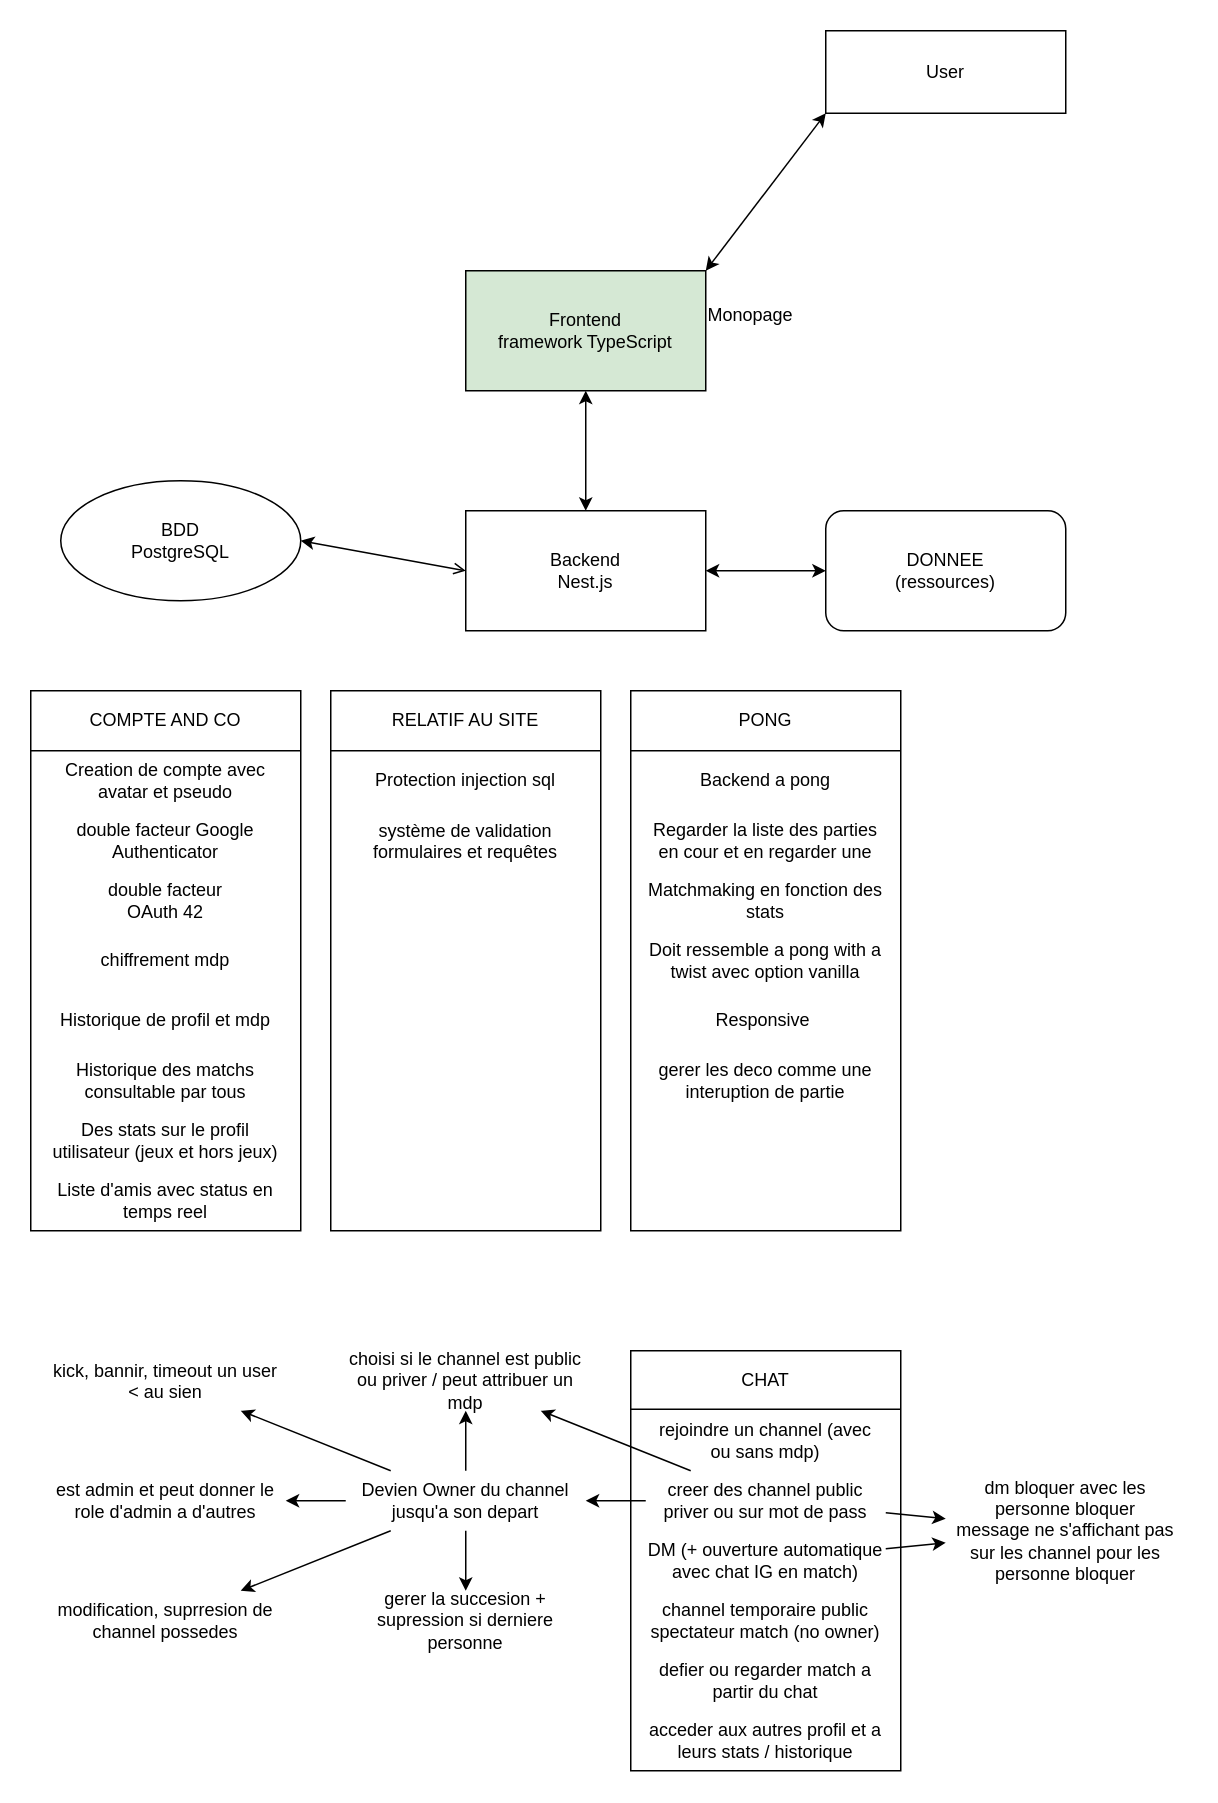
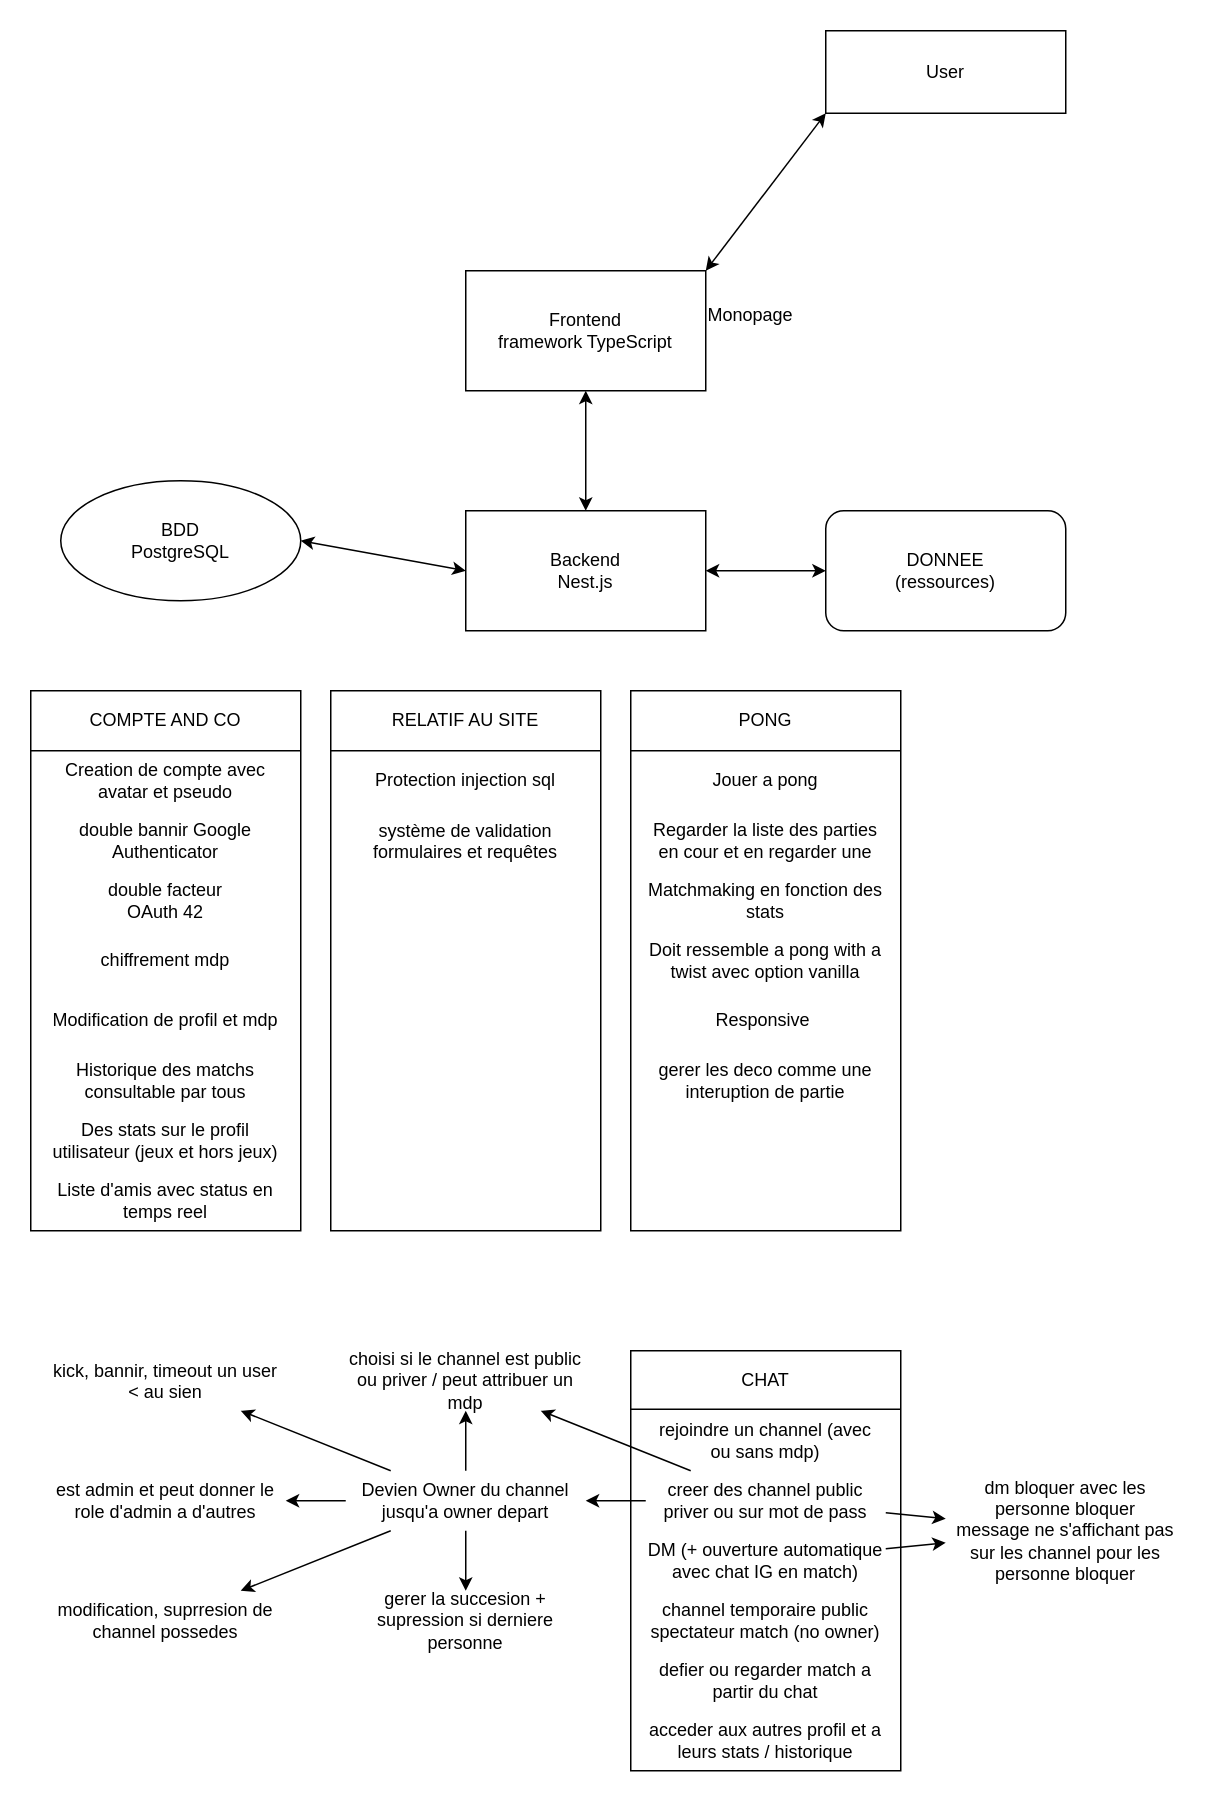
node "Frontend framework TypeScript": fillcolor #d5e8d4 -> #ffffff
edge "BDD PostgreSQL" -- "Backend Nest.js": arrowhead open -> classic
node "Backend a pong": label "Backend a pong" -> "Jouer a pong"
node "double facteur Google Authenticator": label "double facteur Google Authenticator" -> "double bannir Google Authenticator"
node "Historique de profil et mdp": label "Historique de profil et mdp" -> "Modification de profil et mdp"
node "Devien Owner du channel jusqu'a son depart": label "Devien Owner du channel jusqu'a son depart" -> "Devien Owner du channel jusqu'a owner depart"
